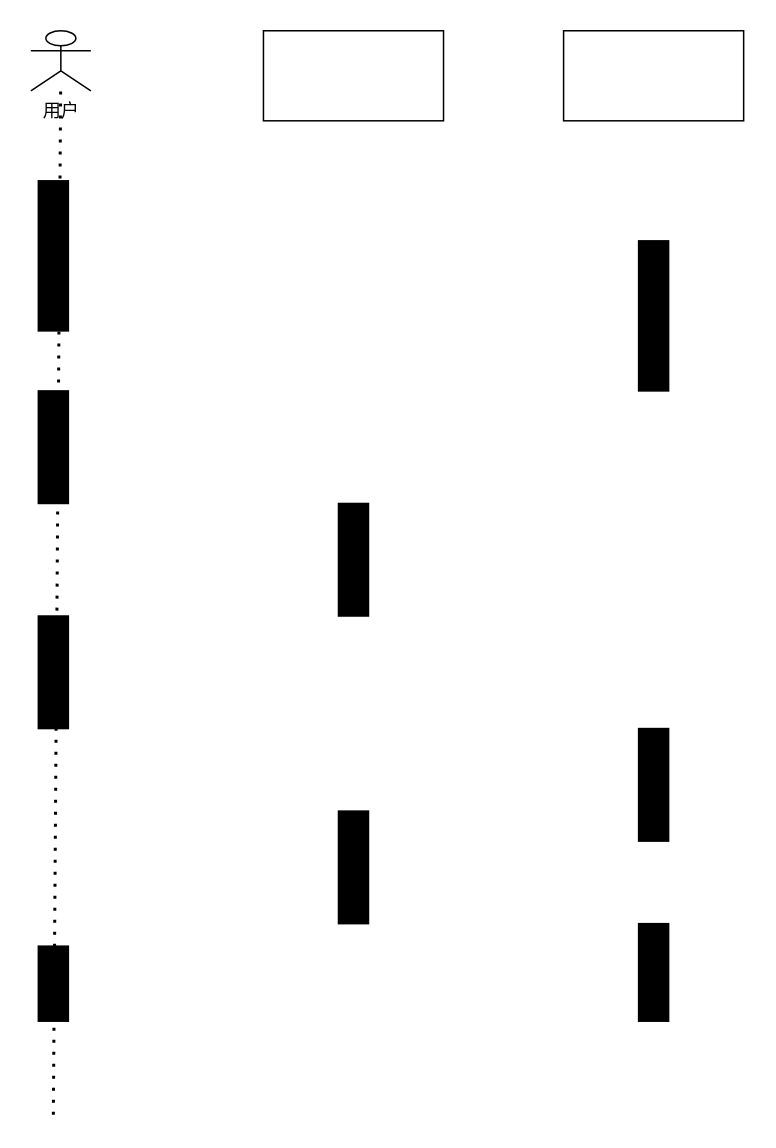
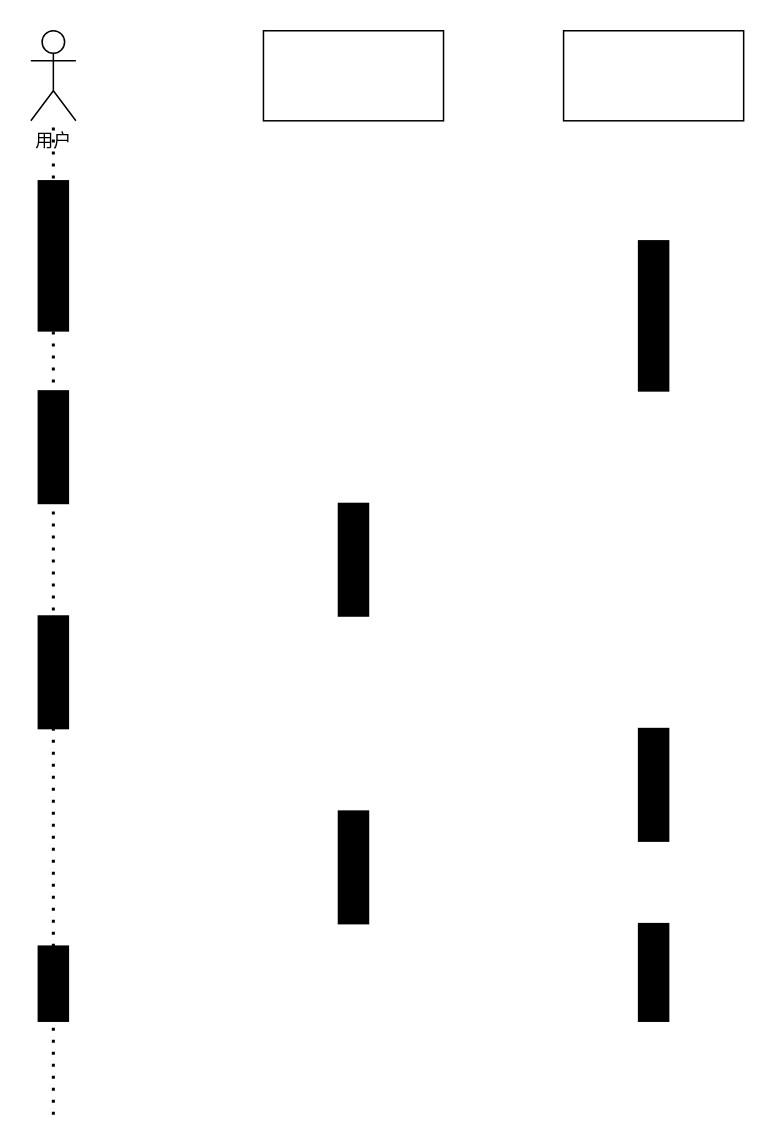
node "用户": size 60x60 -> 45x90
